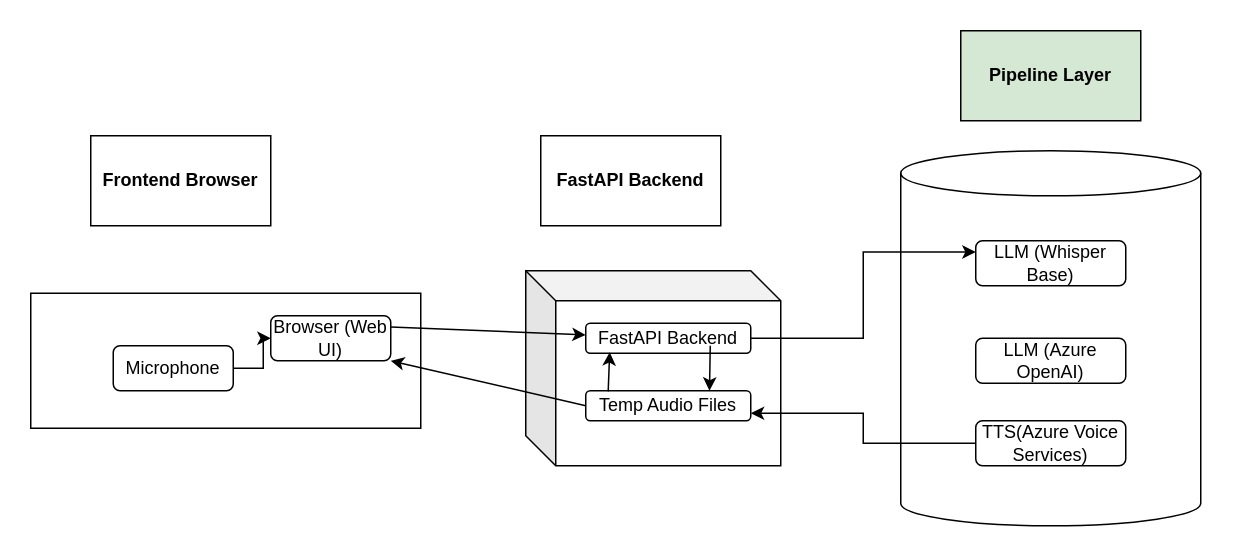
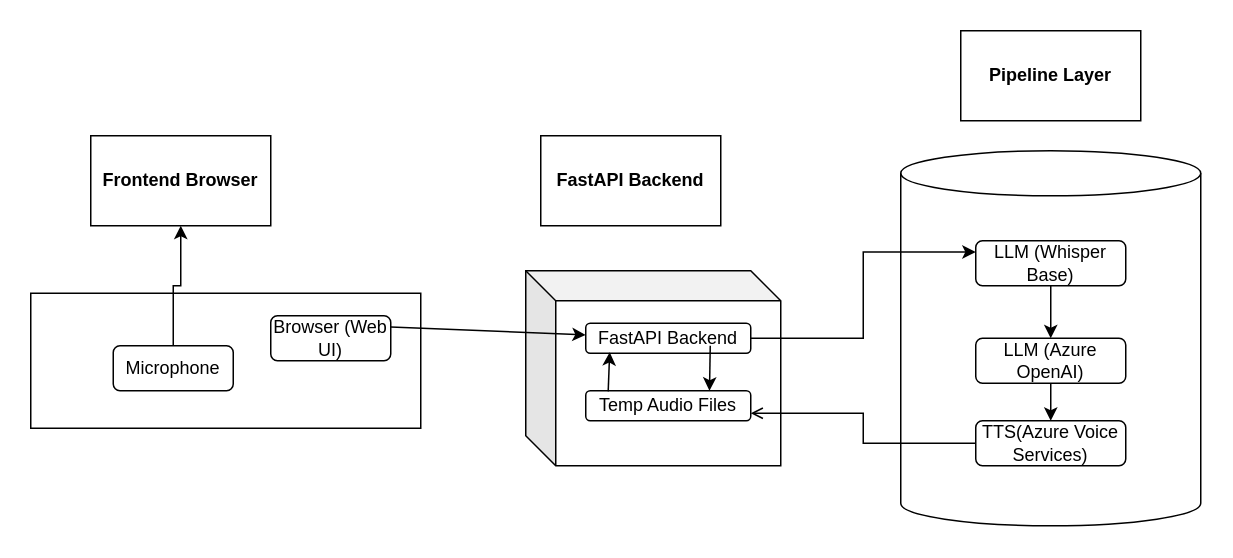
node "Pipeline Layer": fillcolor #d5e8d4 -> #ffffff
edge "LLM (Whisper Base)" -> "LLM (Azure OpenAI)": added
edge "Microphone" -> "Browser (Web UI)": now "Microphone" -> "Frontend Browser"
edge "Temp Audio Files" -> "Browser (Web UI)": removed
edge "LLM (Azure OpenAI)" -> "TTS(Azure Voice Services)": added
edge "TTS(Azure Voice Services)" -> "Temp Audio Files": arrowhead classic -> open
